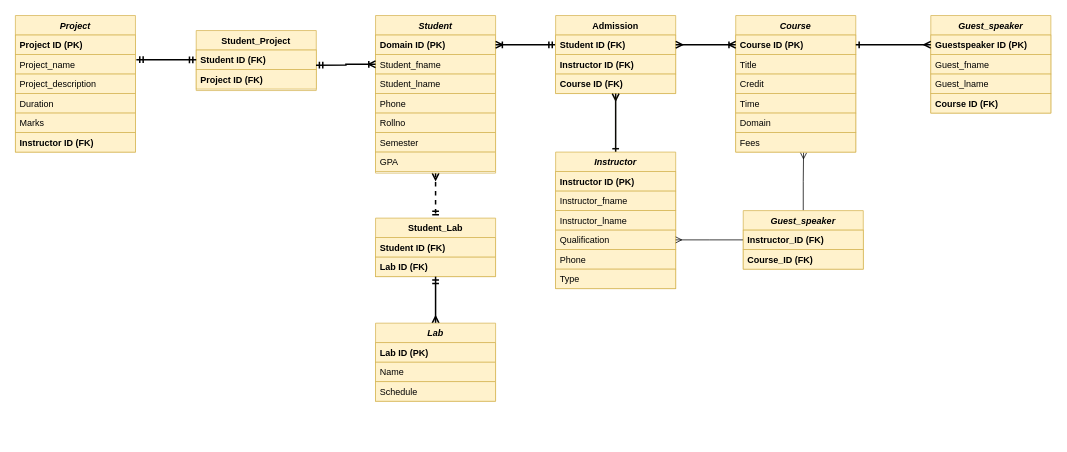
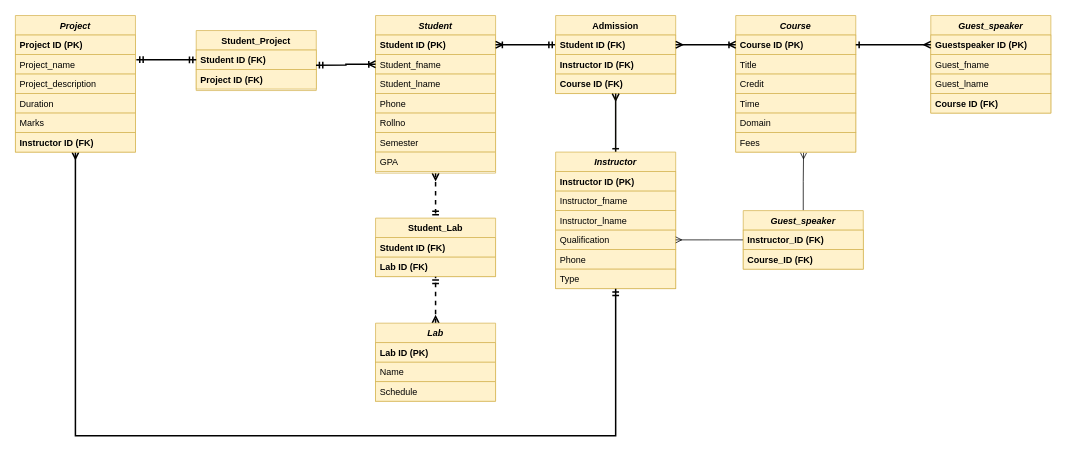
node "Domain ID (PK)": label "Domain ID (PK)" -> "Student ID (PK)"
edge "Student_Lab" -- "Lab": style solid -> dashed
edge "Project" -- "Instructor": added
